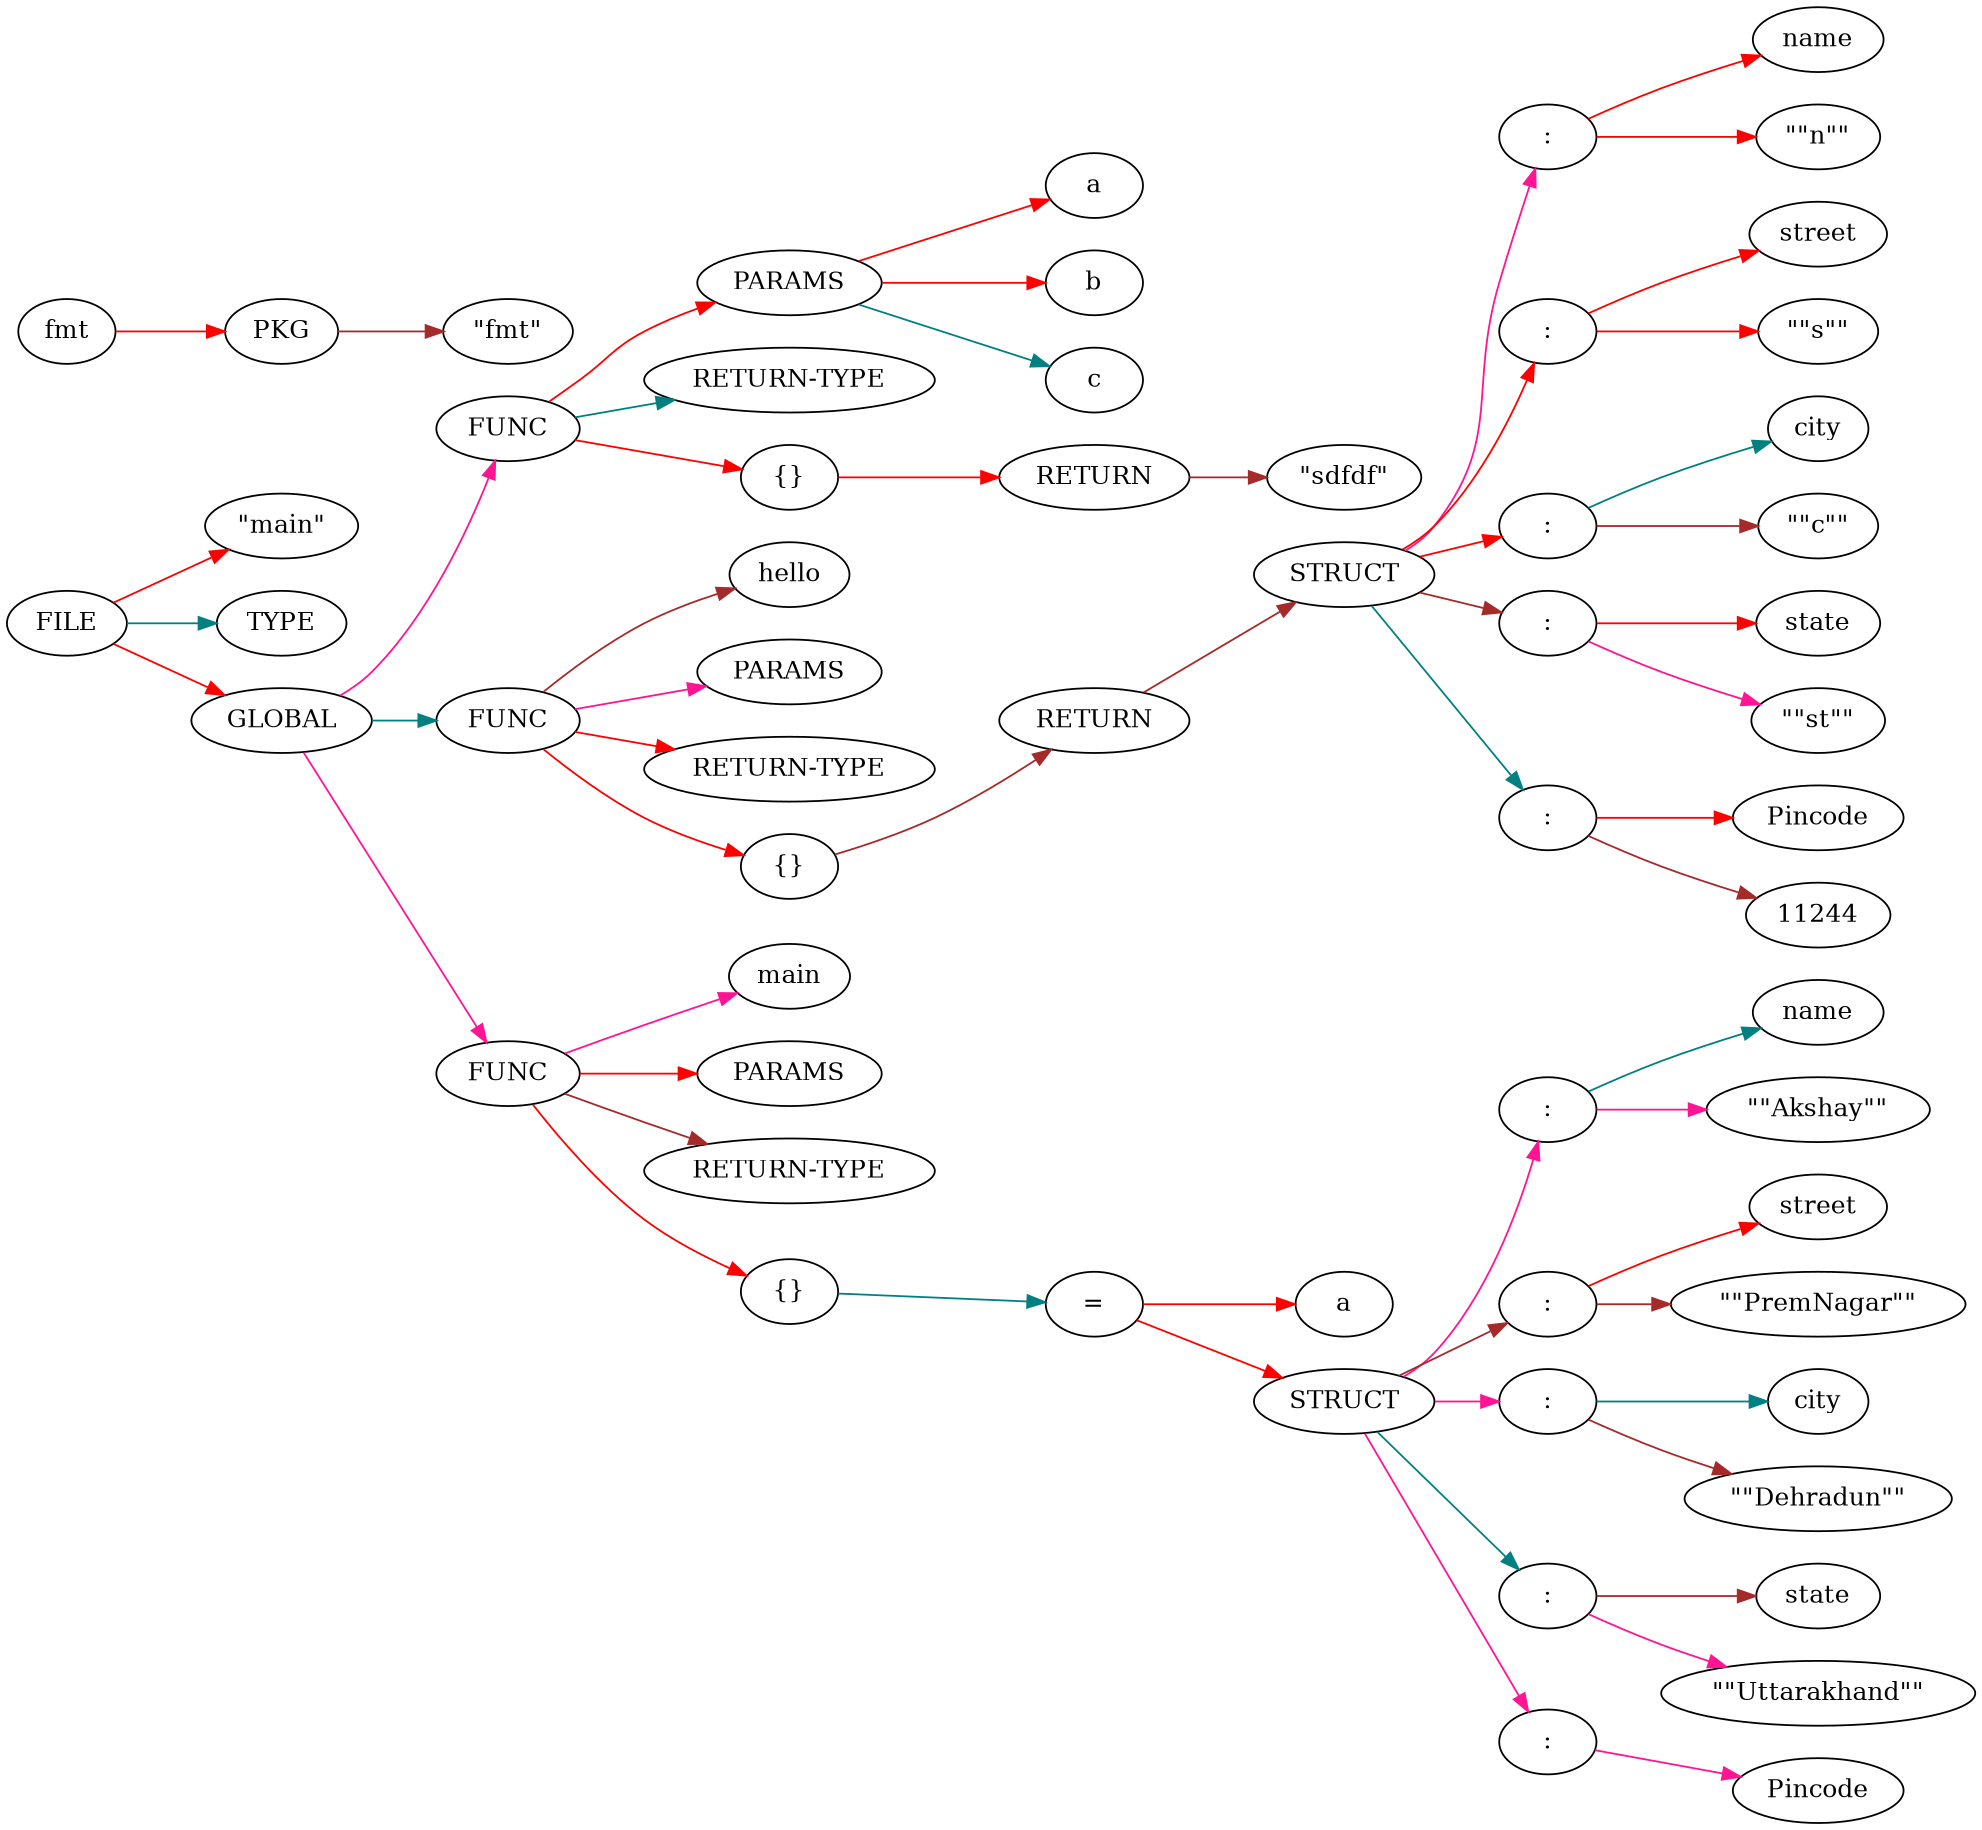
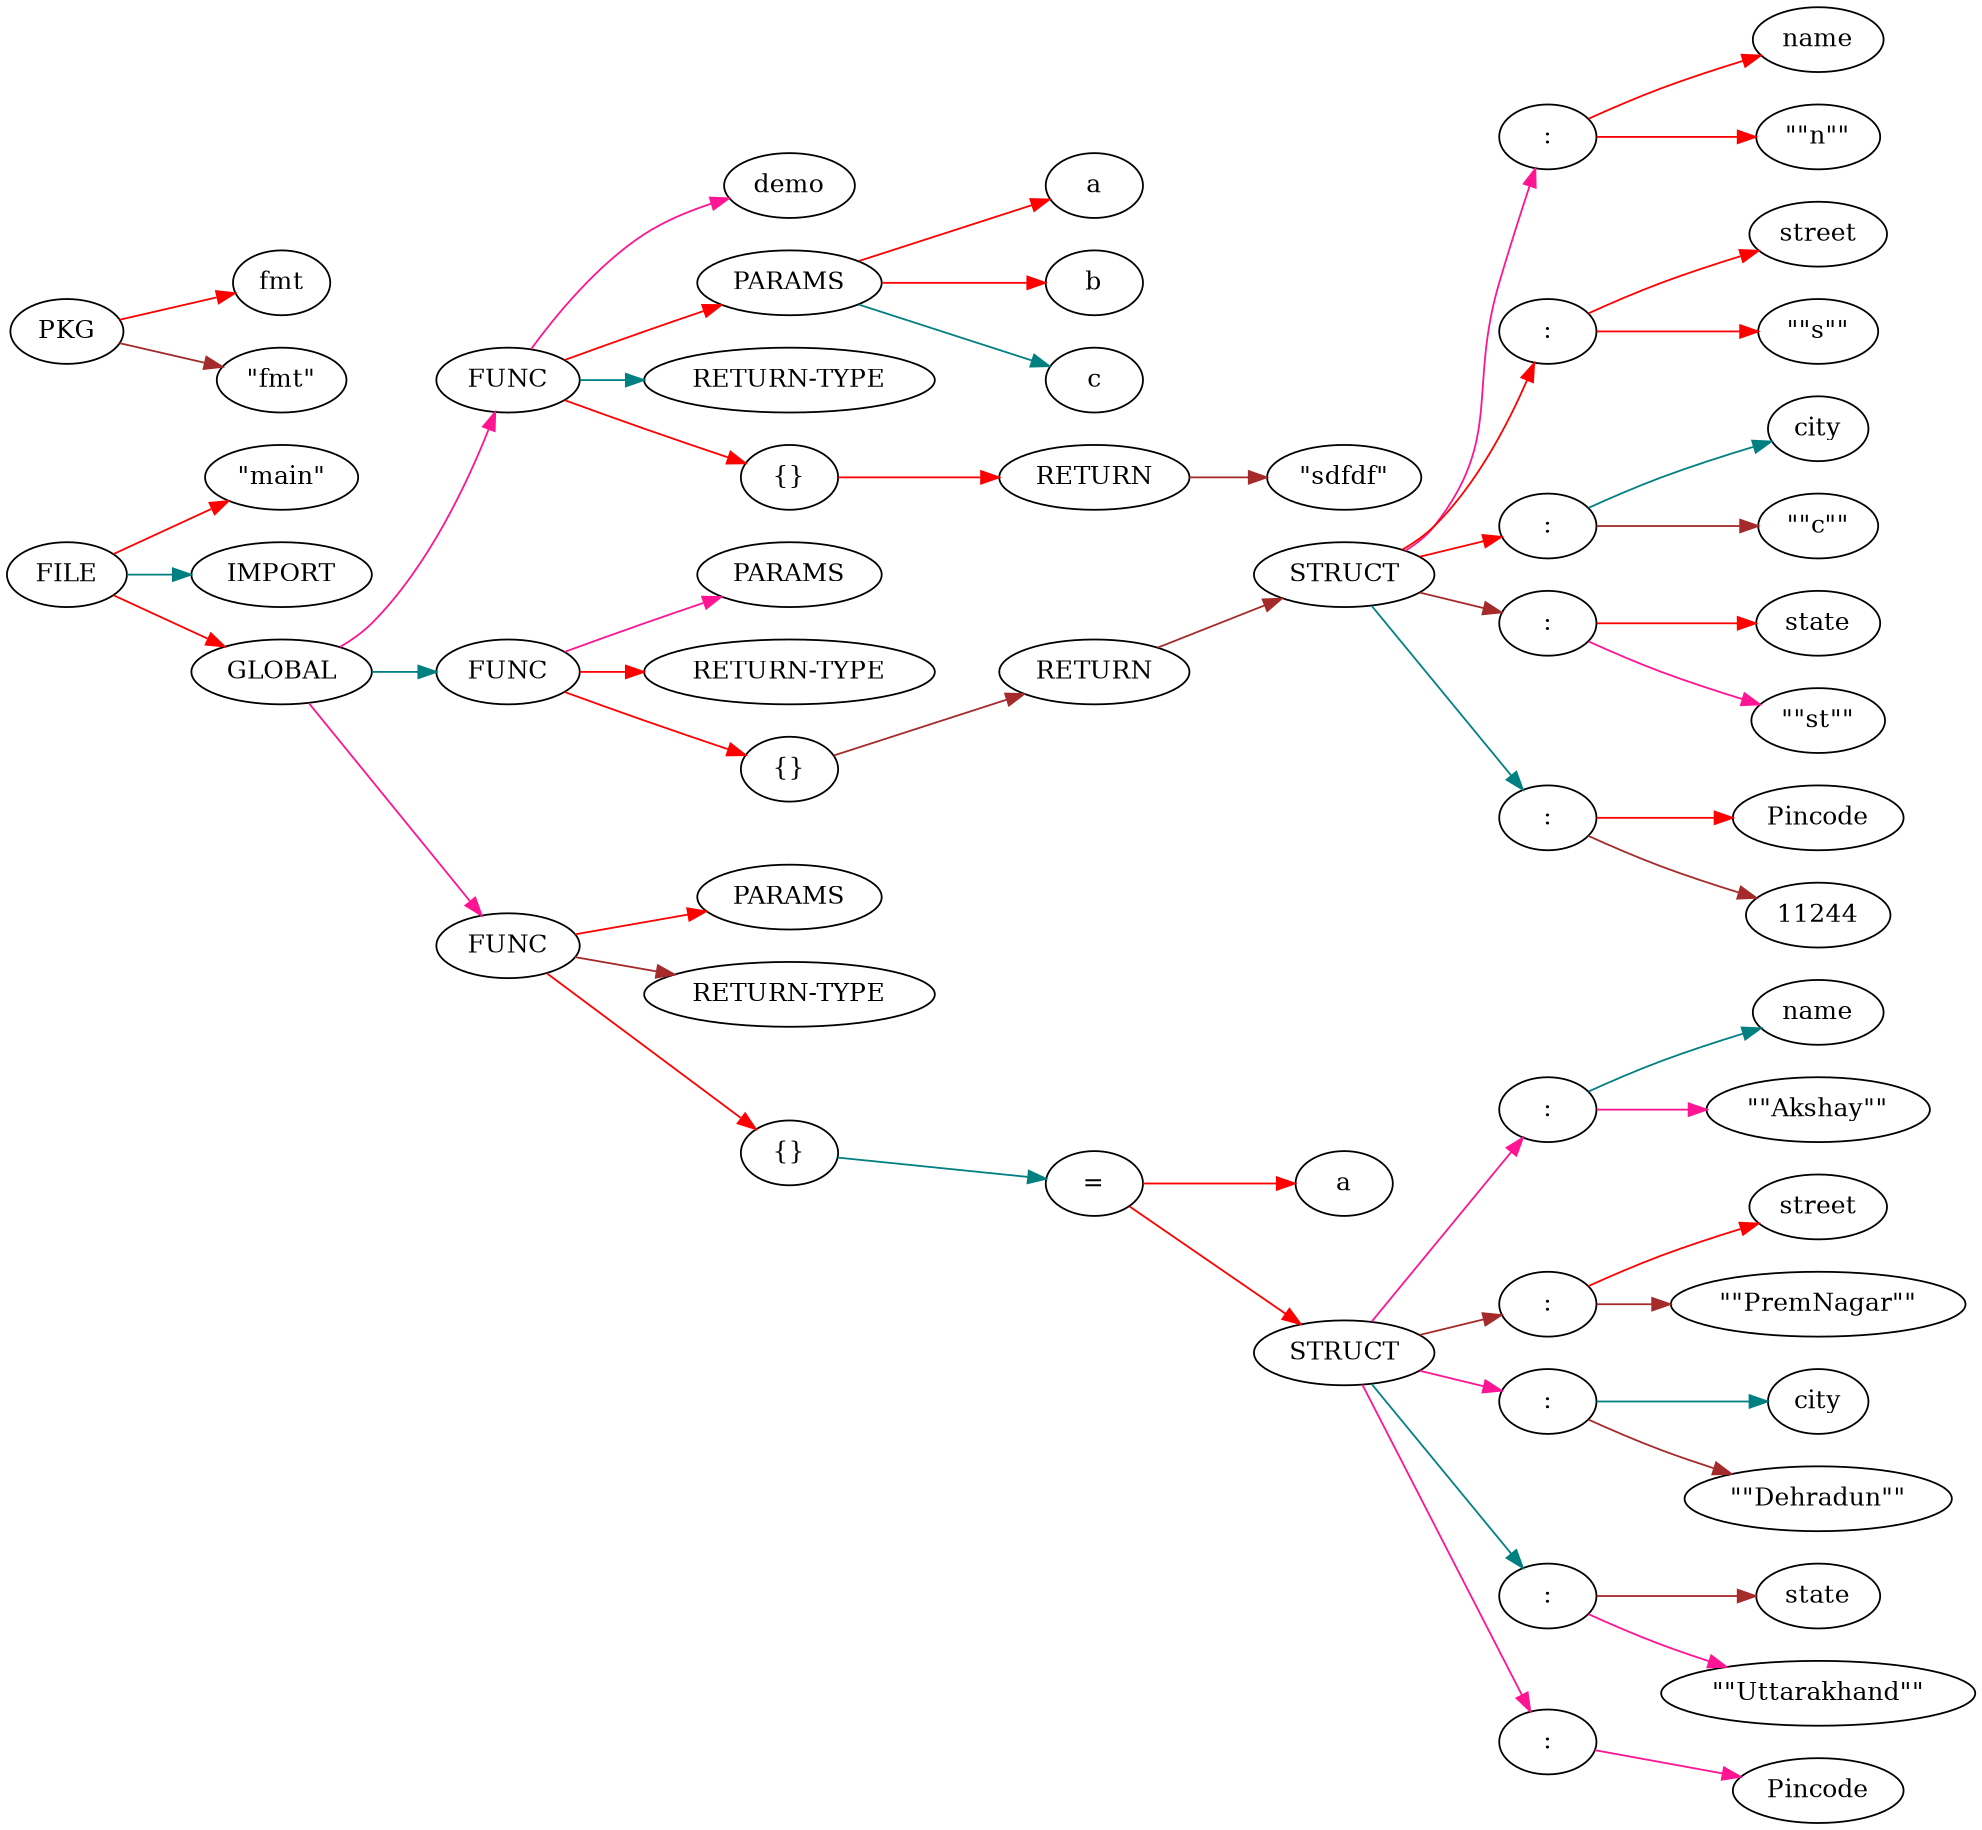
node "demo": added
edge "fmt" -> "PKG": reversed
node "hello": removed
node "TYPE": label "TYPE" -> "IMPORT"
node "main": removed
